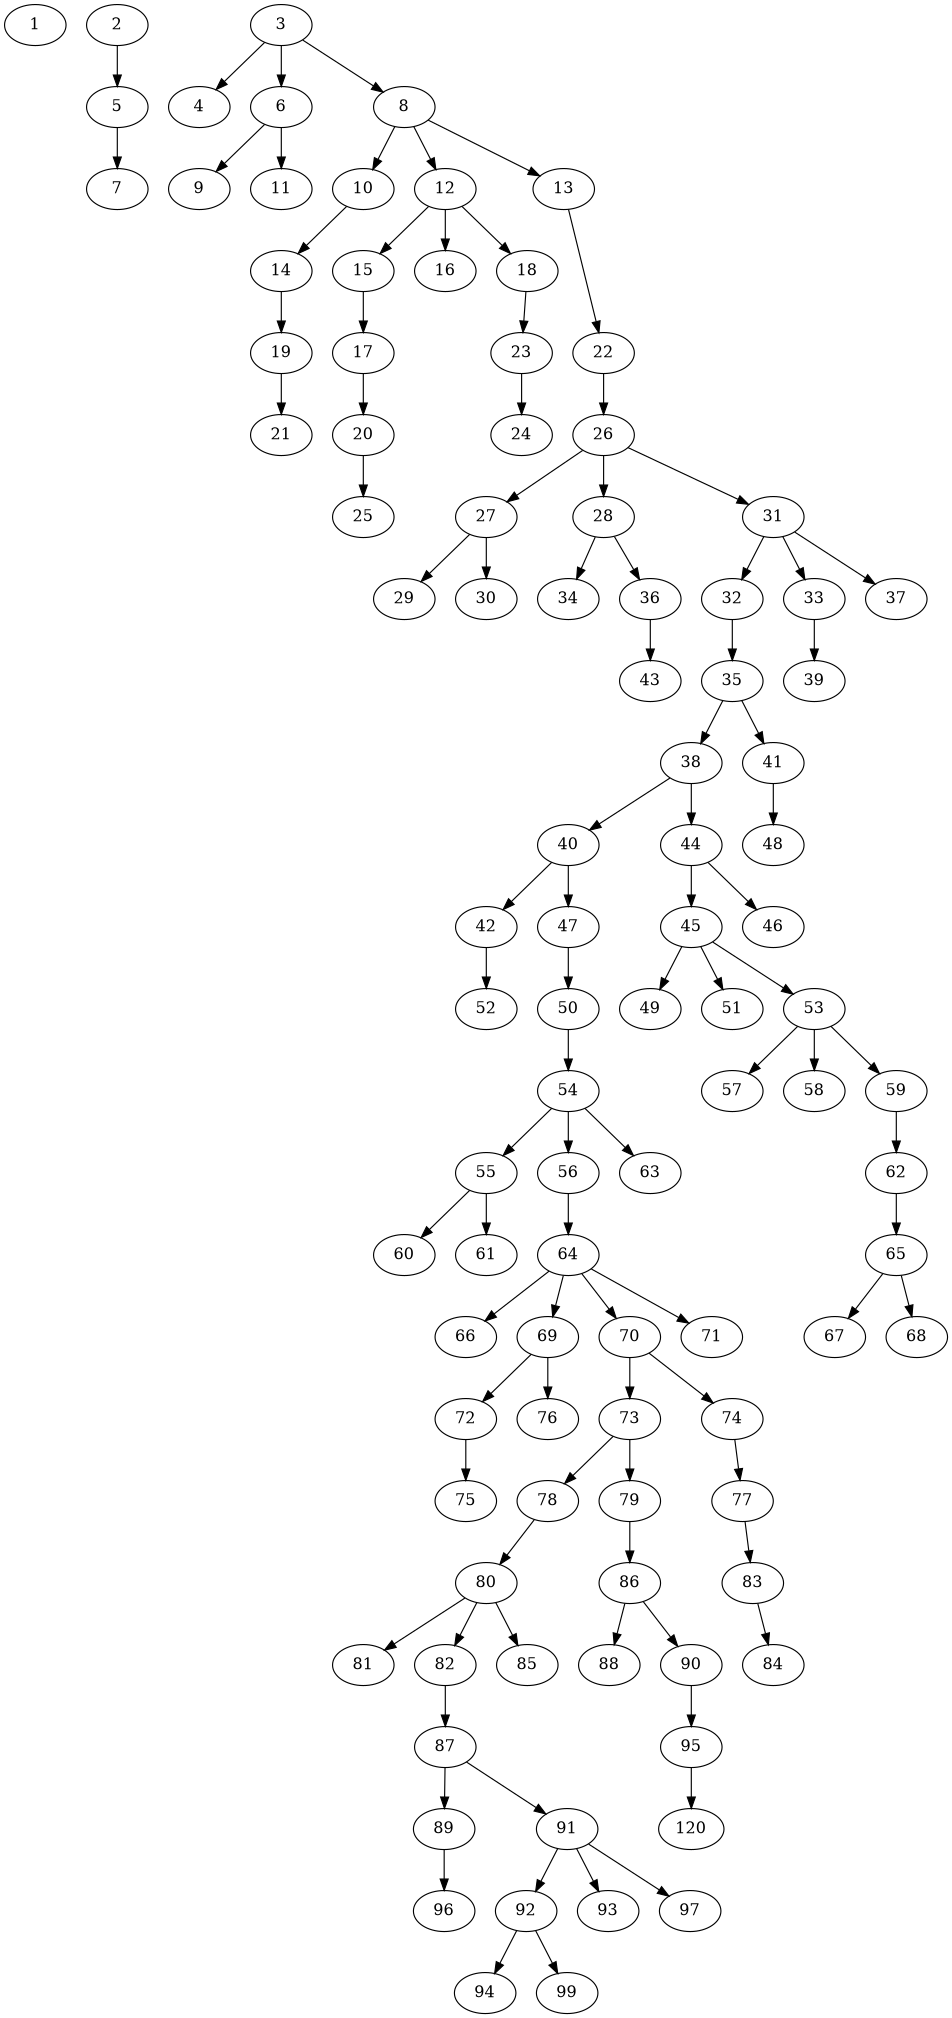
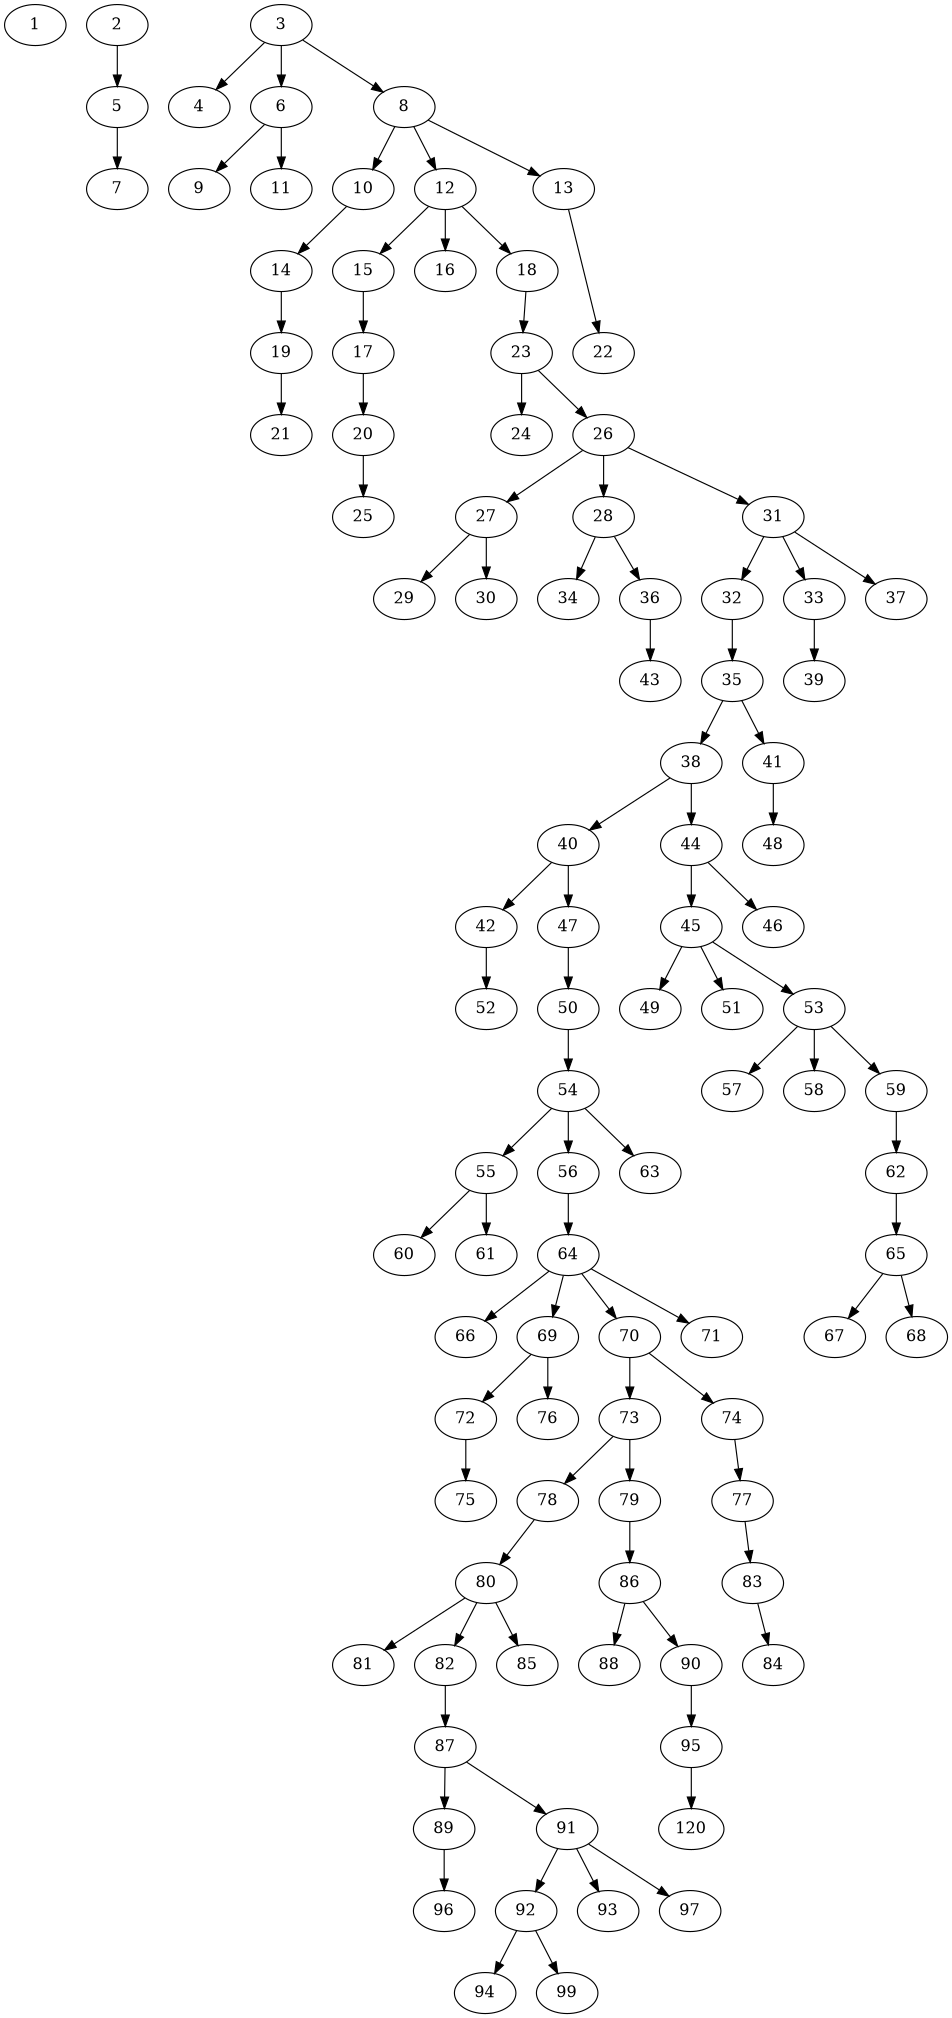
edge "22" -> "26": now "23" -> "26"
